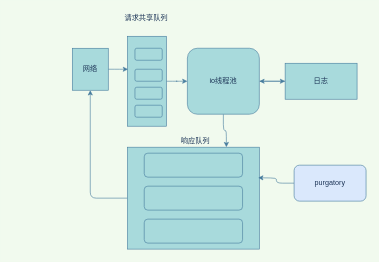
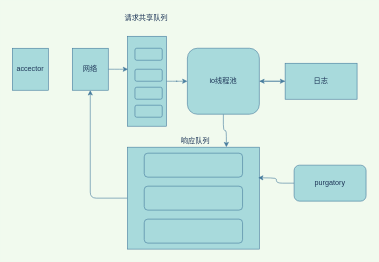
node "accector": added
node "purgatory": fillcolor #dae8fc -> #a8dadc
